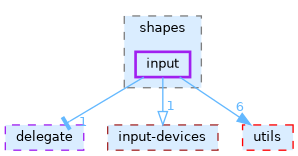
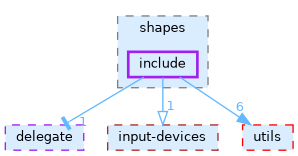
node "input": label "input" -> "include"
